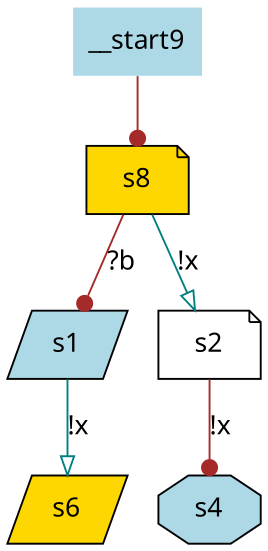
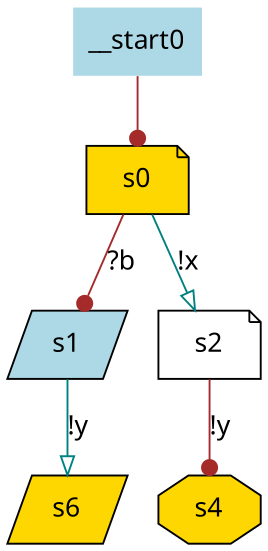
node "__start9": label "__start9" -> "__start0"
node "s8": label "s8" -> "s0"
edge "s1" -> "s6": label "!x" -> "!y"
edge "s2" -> "s4": label "!x" -> "!y"
node "s4": fillcolor lightblue -> gold
